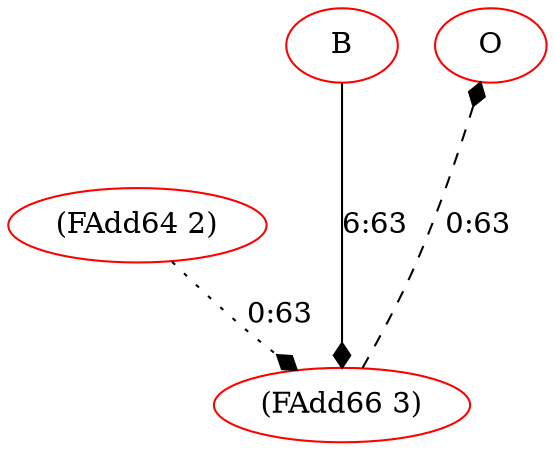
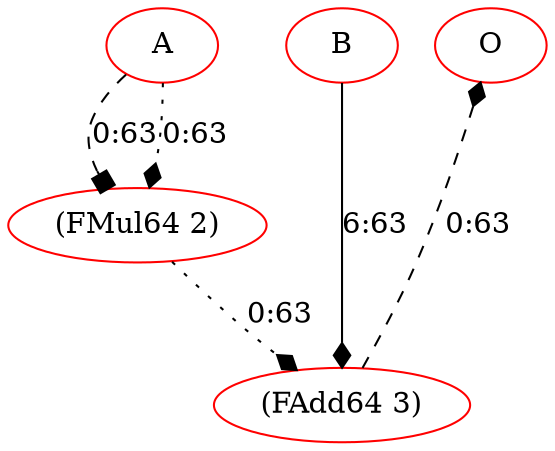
node "A": added
node "(FAdd64 2)": label "(FAdd64 2)" -> "(FMul64 2)"
node "(FAdd66 3)": label "(FAdd66 3)" -> "(FAdd64 3)"
